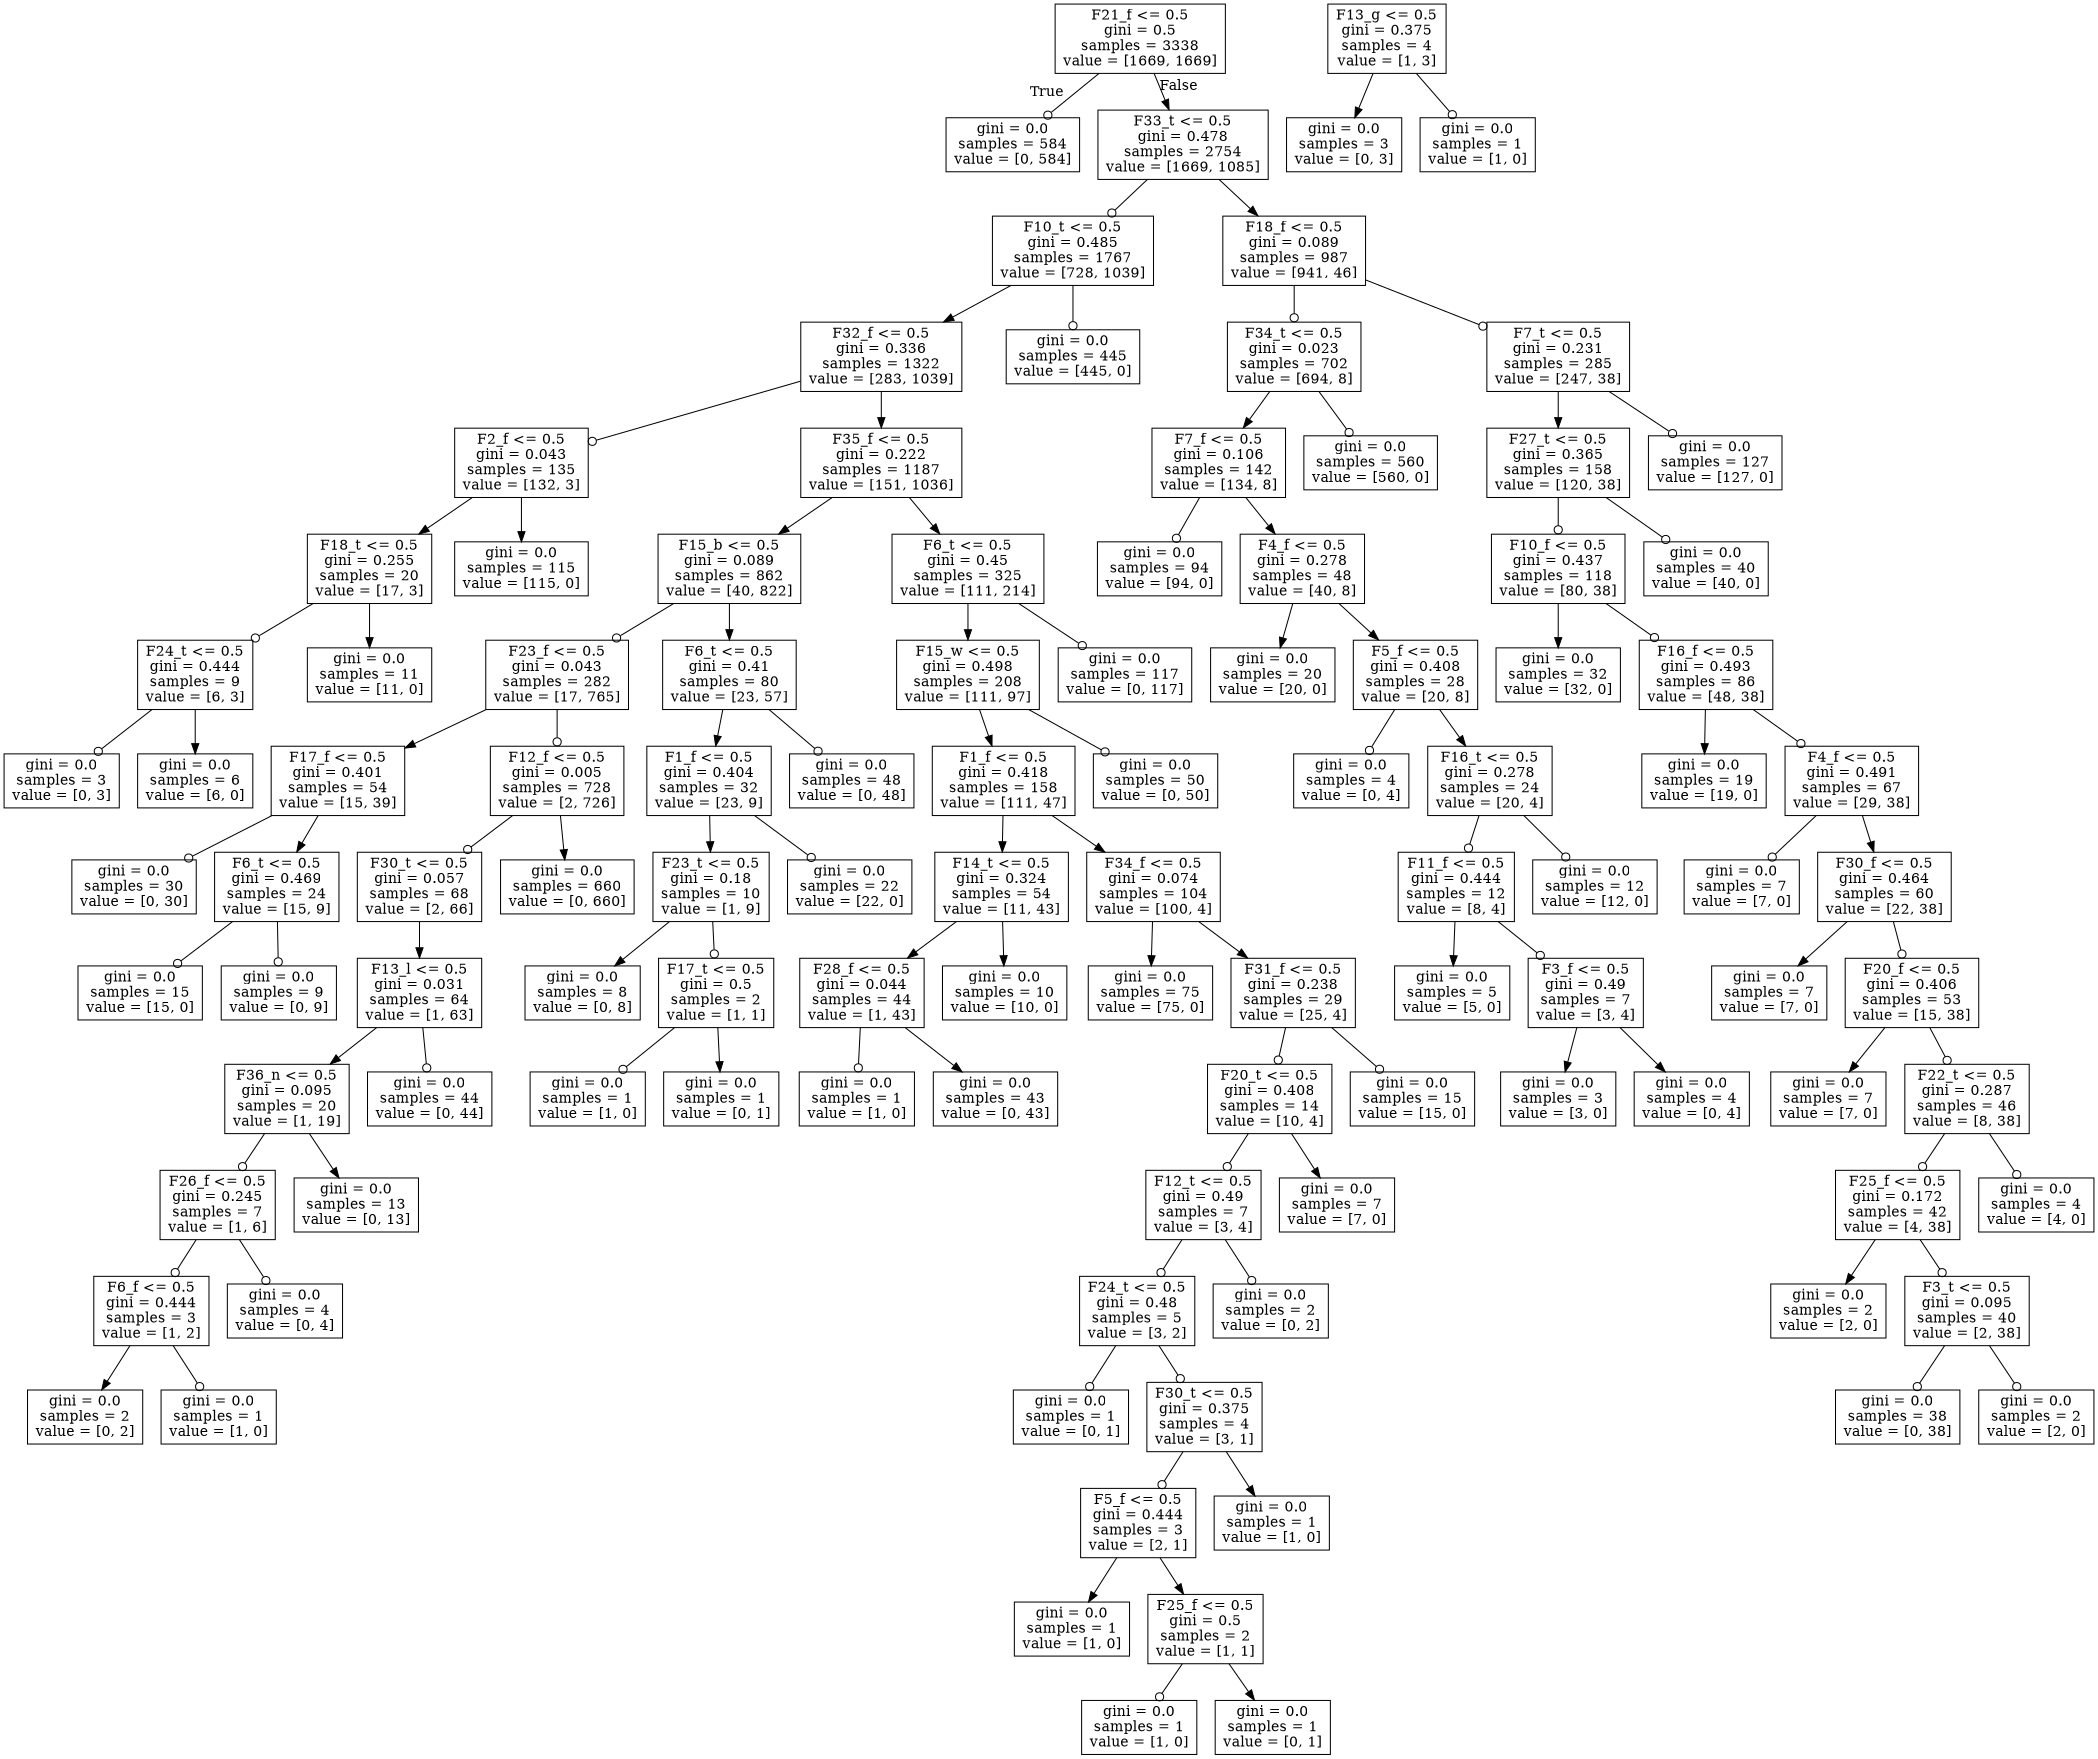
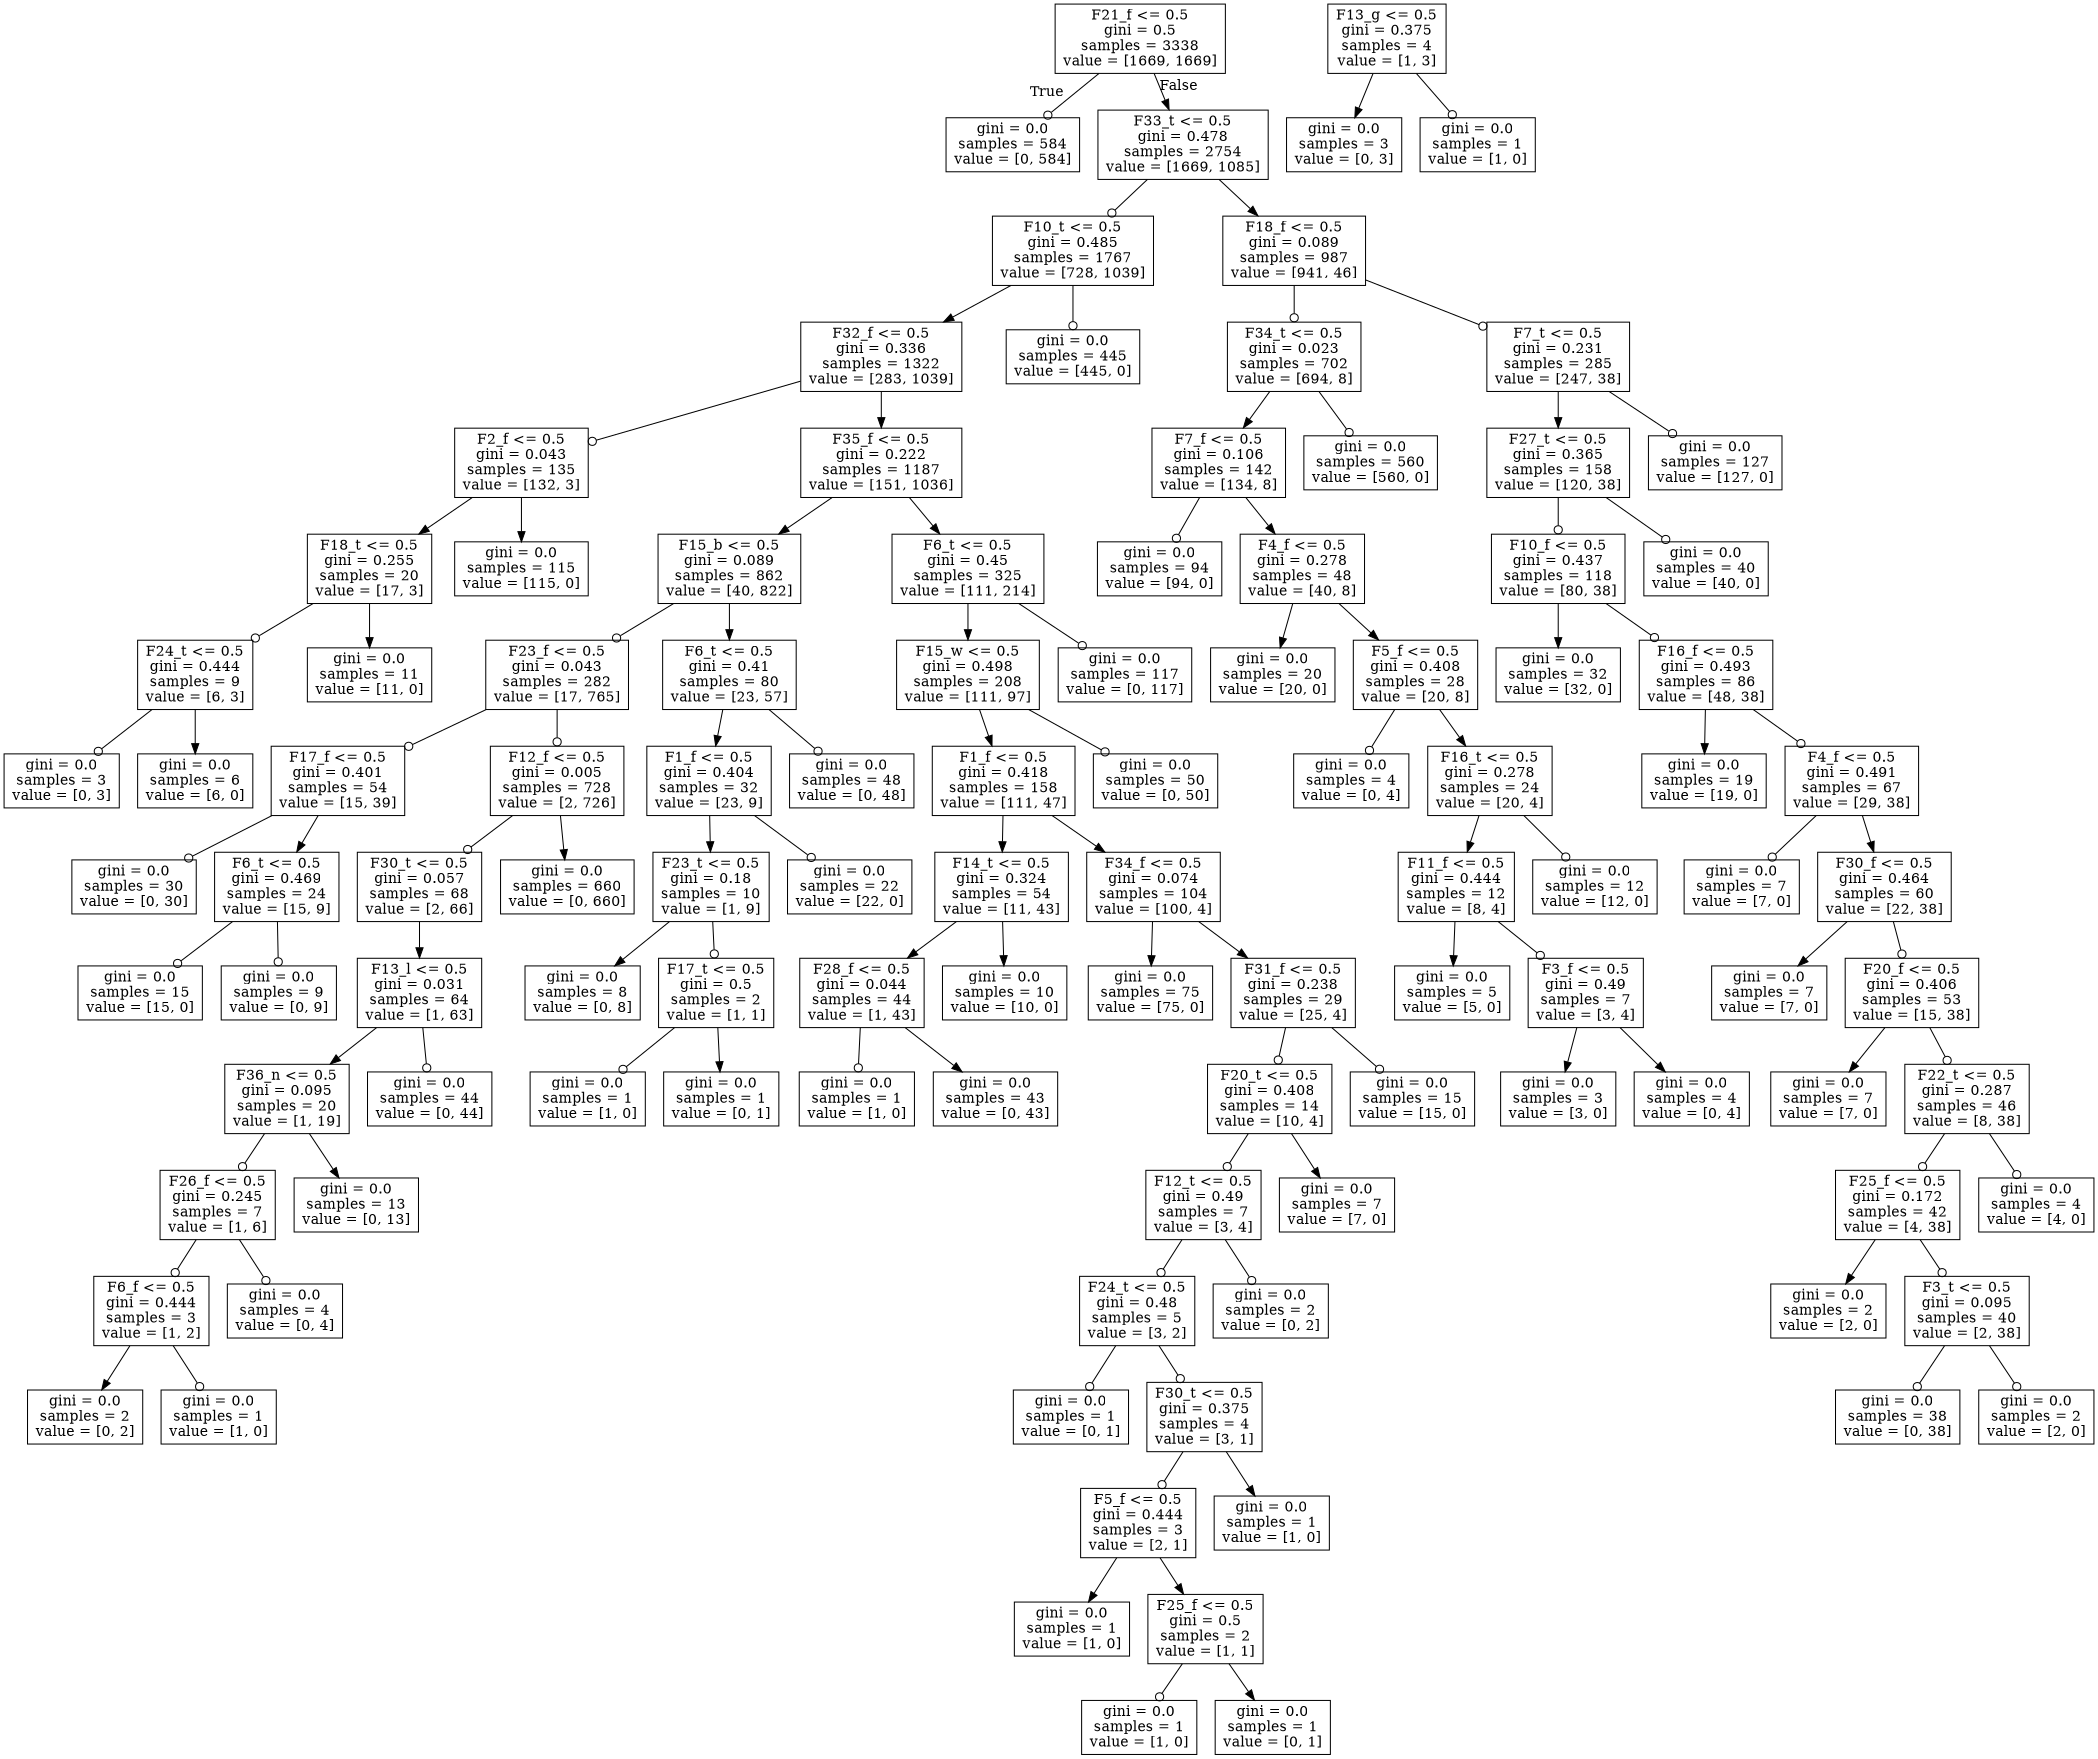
edge "F23_f <= 0.5 gini = 0.043 samples = 282 value = [17, 765]" -> "F17_f <= 0.5 gini = 0.401 samples = 54 value = [15, 39]": arrowhead normal -> odot
edge "F16_t <= 0.5 gini = 0.278 samples = 24 value = [20, 4]" -> "F11_f <= 0.5 gini = 0.444 samples = 12 value = [8, 4]": arrowhead odot -> normal
